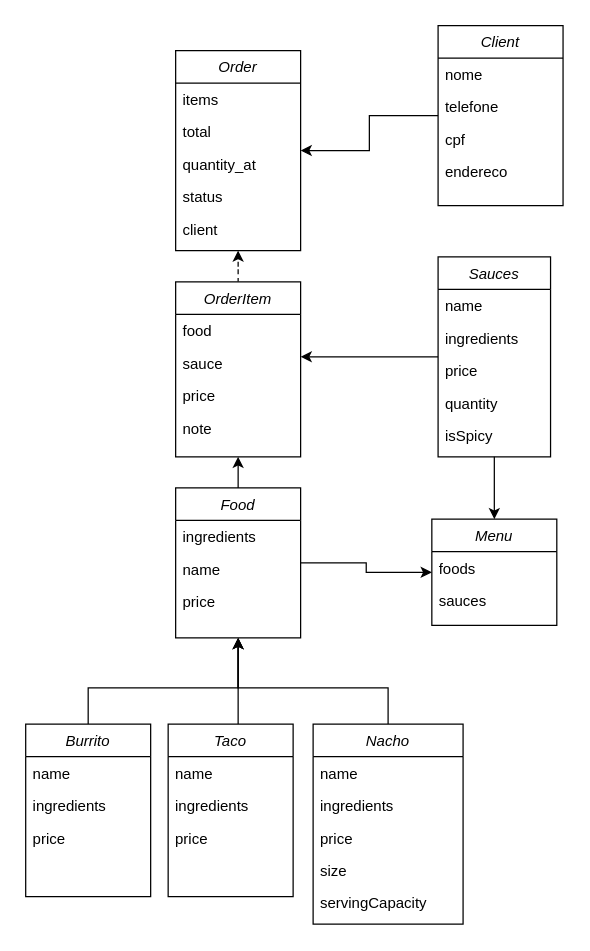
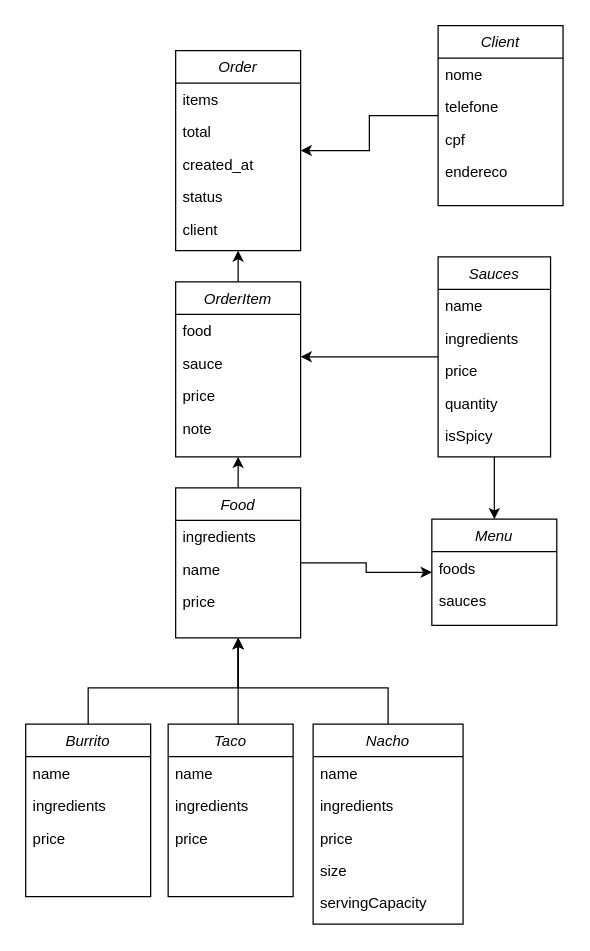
node "quantity_at": label "quantity_at" -> "created_at"
edge "OrderItem" -> "Order": style dashed -> solid
